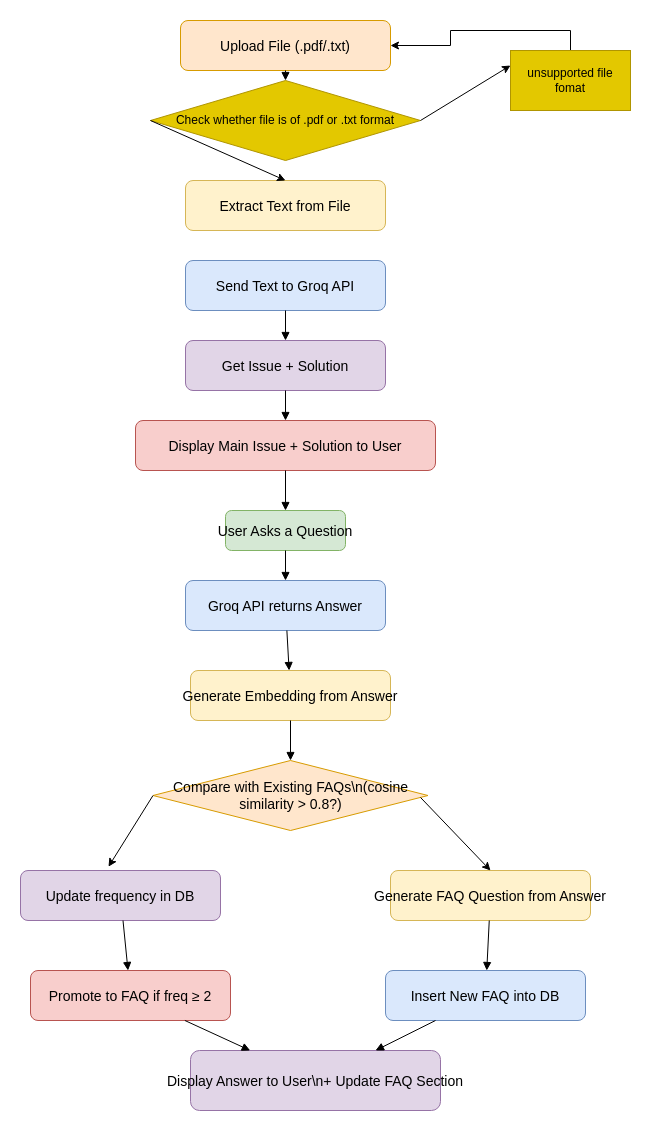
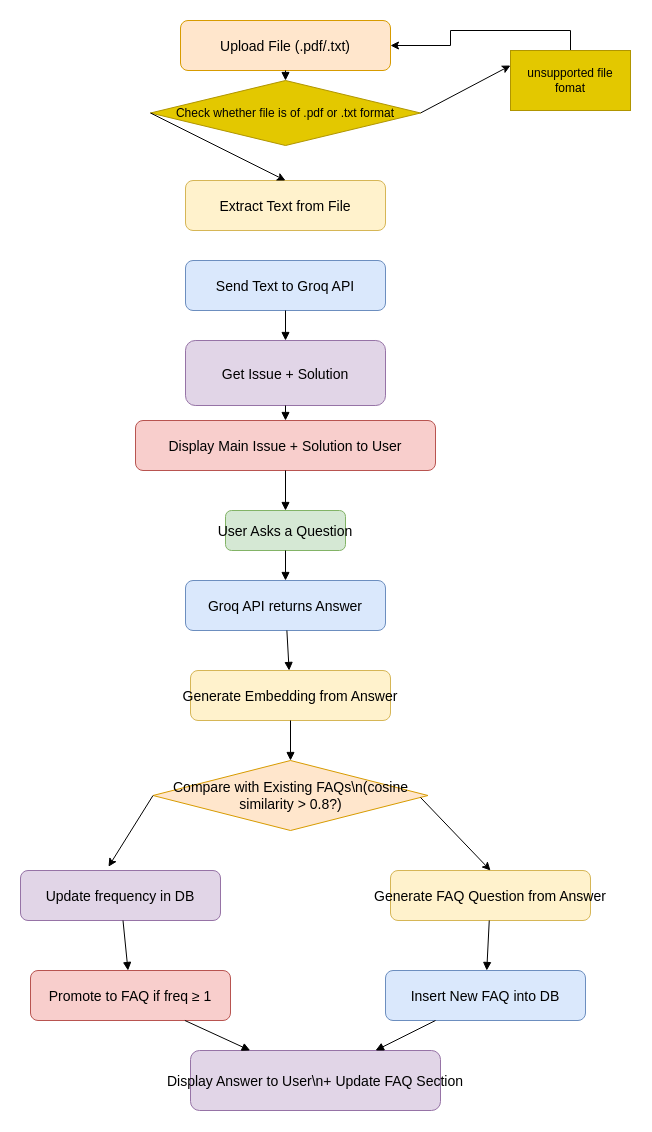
node "Check whether file is of .pdf or .txt format": size 270x80 -> 270x65
node "Get Issue + Solution": size 200x50 -> 200x65
node "Promote to FAQ if freq ≥ 2": label "Promote to FAQ if freq ≥ 2" -> "Promote to FAQ if freq ≥ 1"
